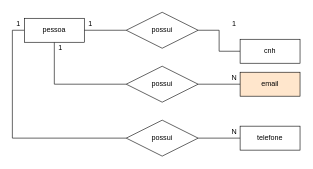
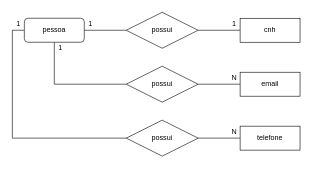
node "pessoa": shape rectangle -> rounded rectangle
node "cnh": moved (270, 51) -> (270, 30)
node "email": fillcolor #ffe6cc -> #ffffff
